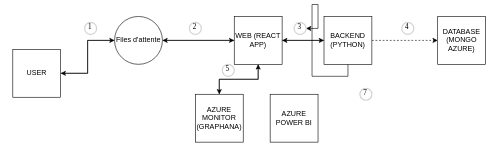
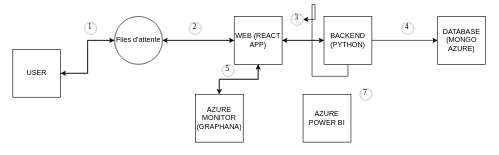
node "3": moved (300, 29) -> (297, 20)
edge "BACKEND (PYTHON)" -> "DATABASE (MONGO AZURE)": style dashed -> solid
node "AZURE POWER BI": moved (294, 119) -> (327, 119)
